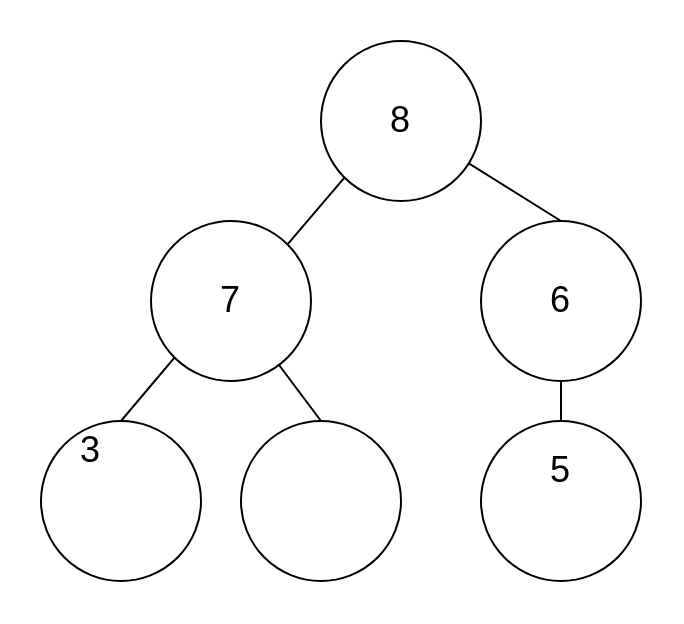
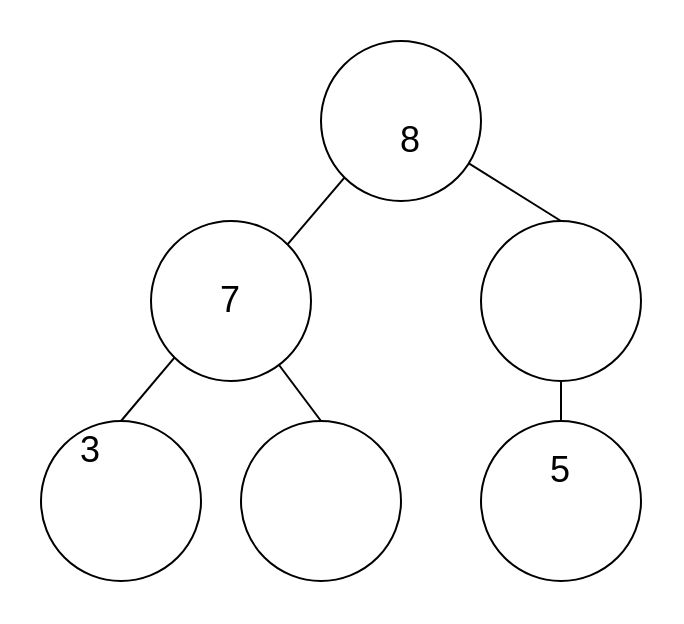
node "8": moved (401, 121) -> (411, 141)
node "6": removed
